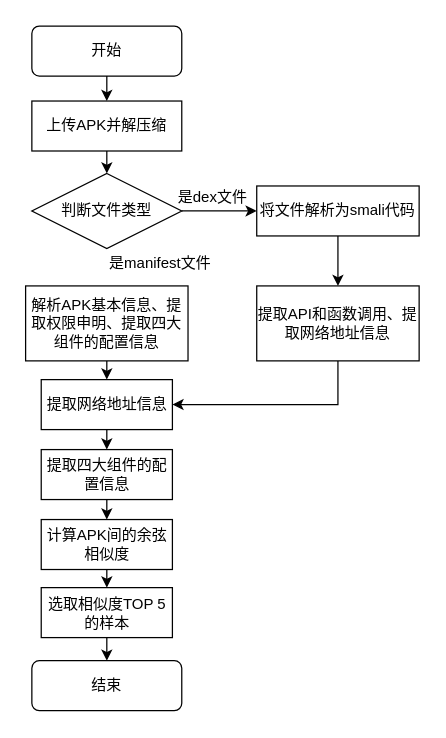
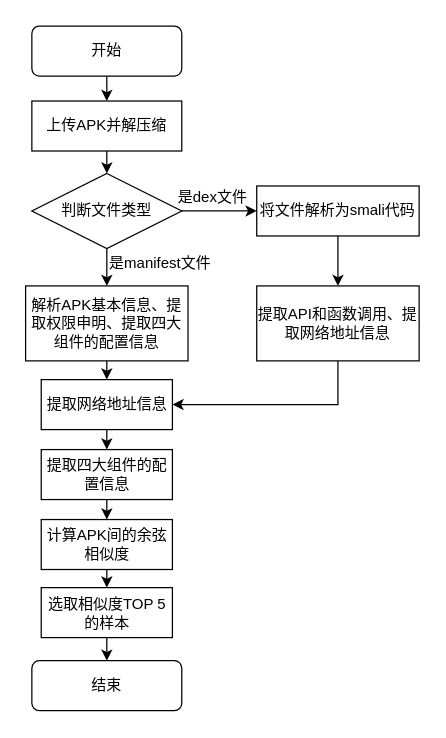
edge "判断文件类型" -> "解析APK基本信息、提取权限申明、提取四大组件的配置信息": added
